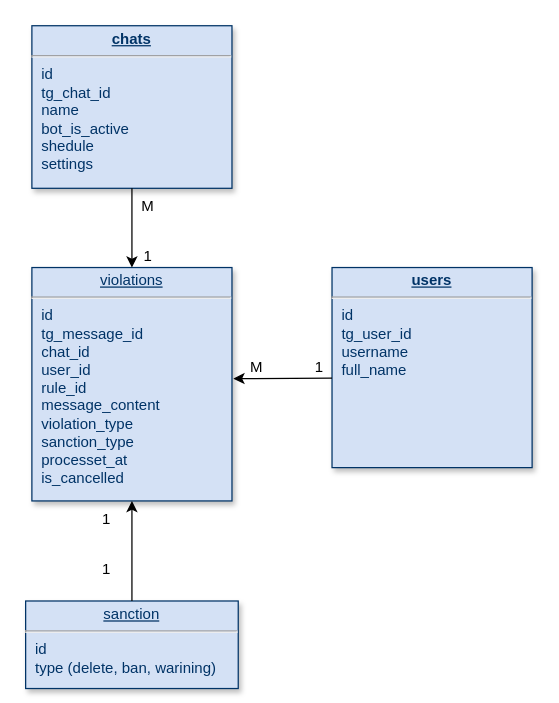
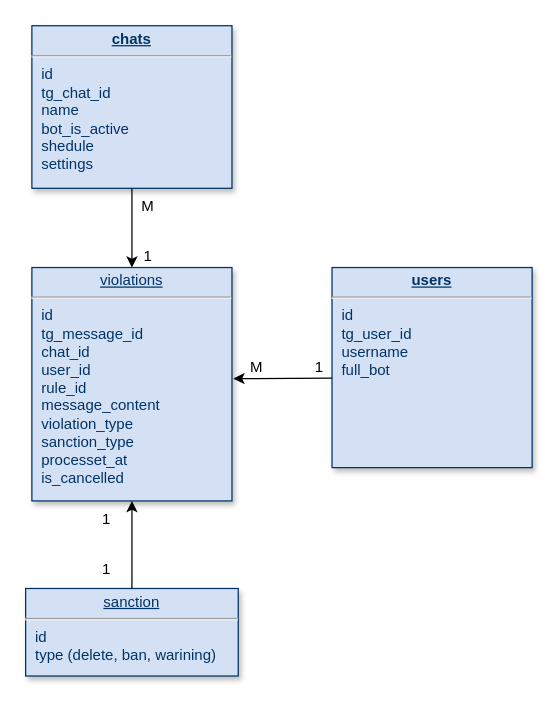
node "users id tg_user_id username full_name": label "users id tg_user_id username full_name" -> "users id tg_user_id username full_bot"
node "sanction id type (delete, ban, warining)": moved (132, 644) -> (132, 632)
